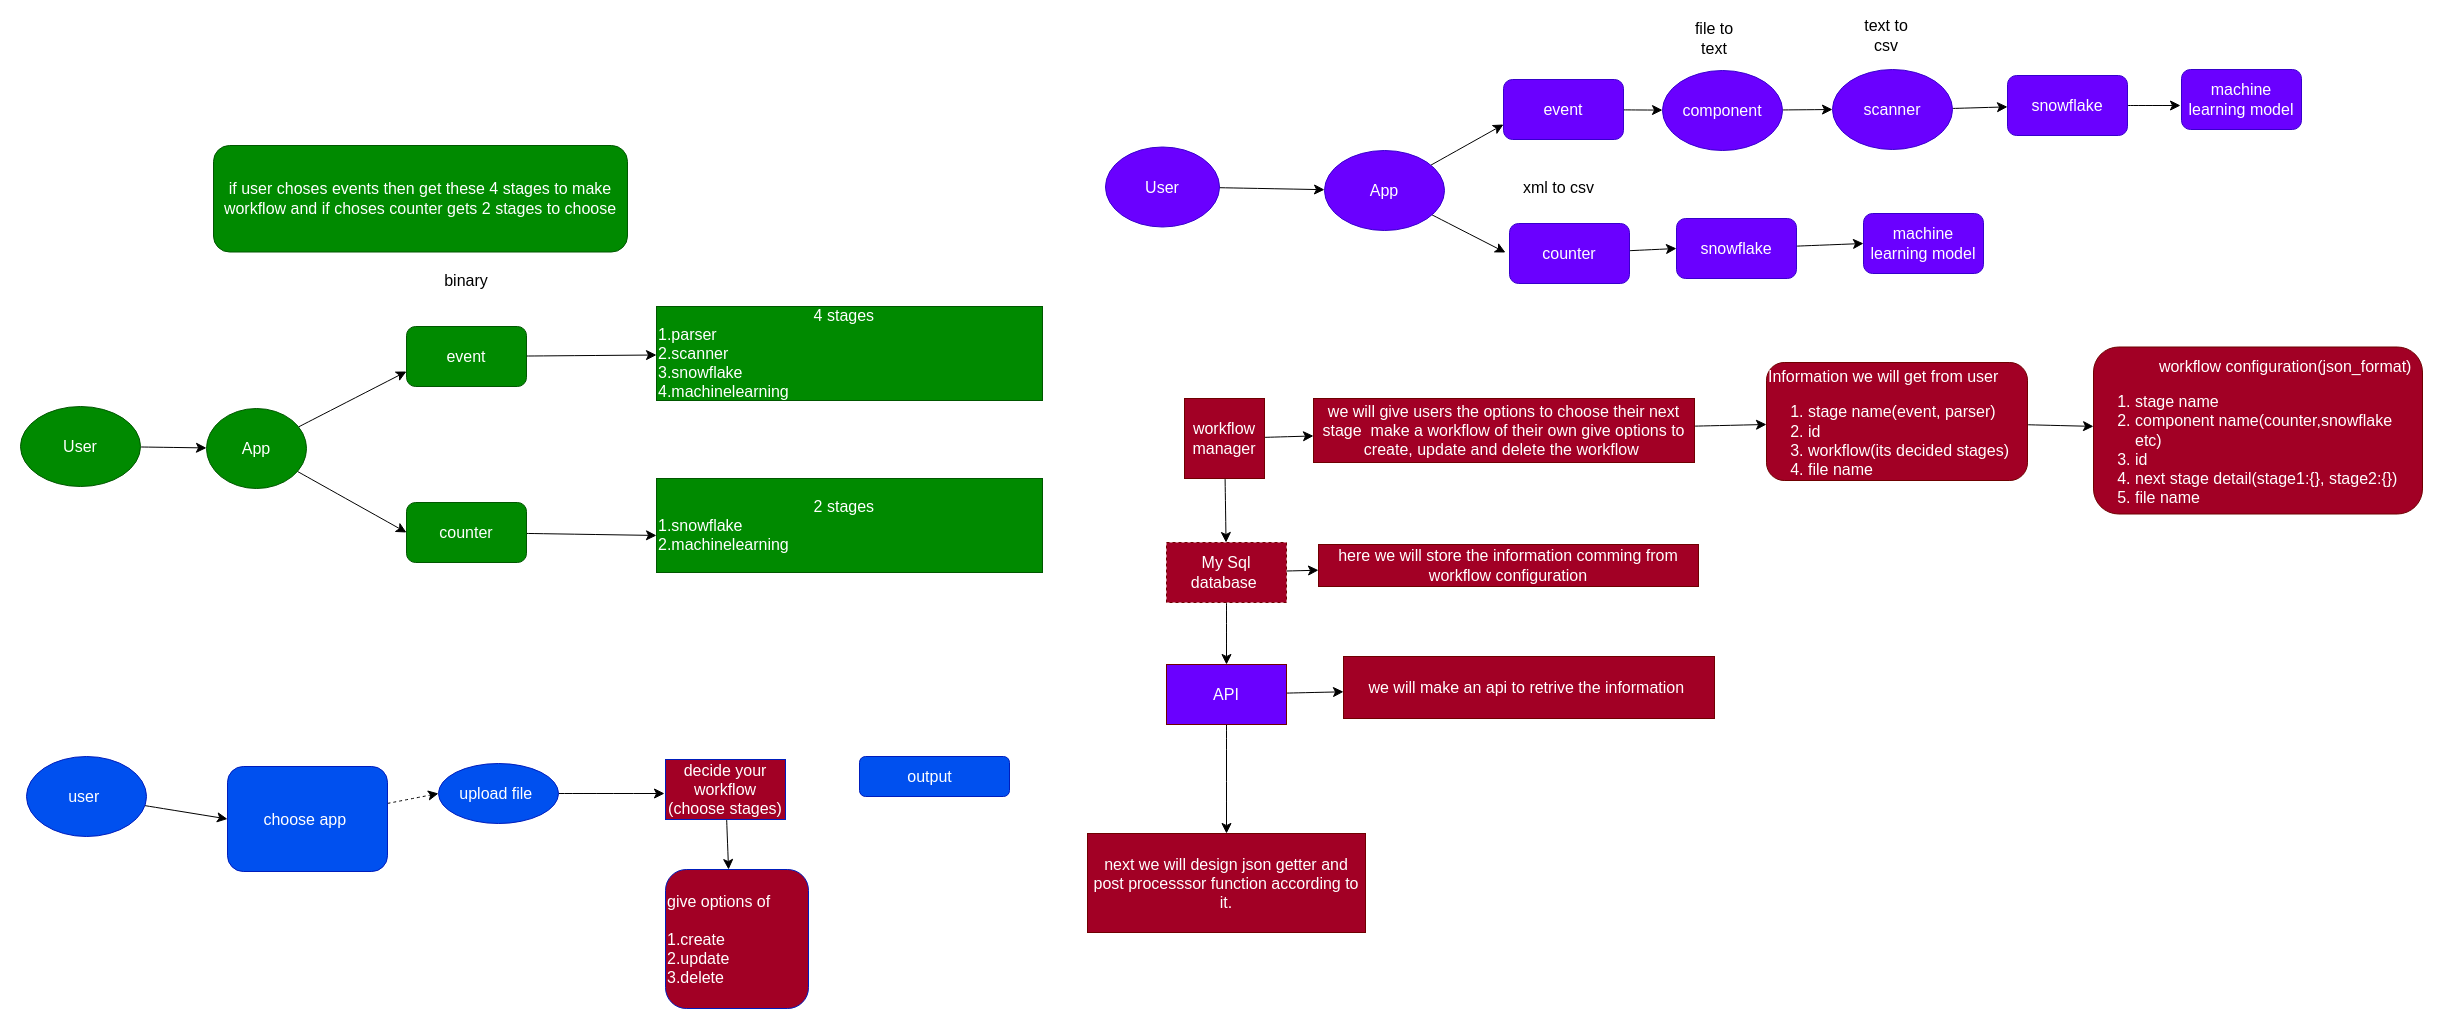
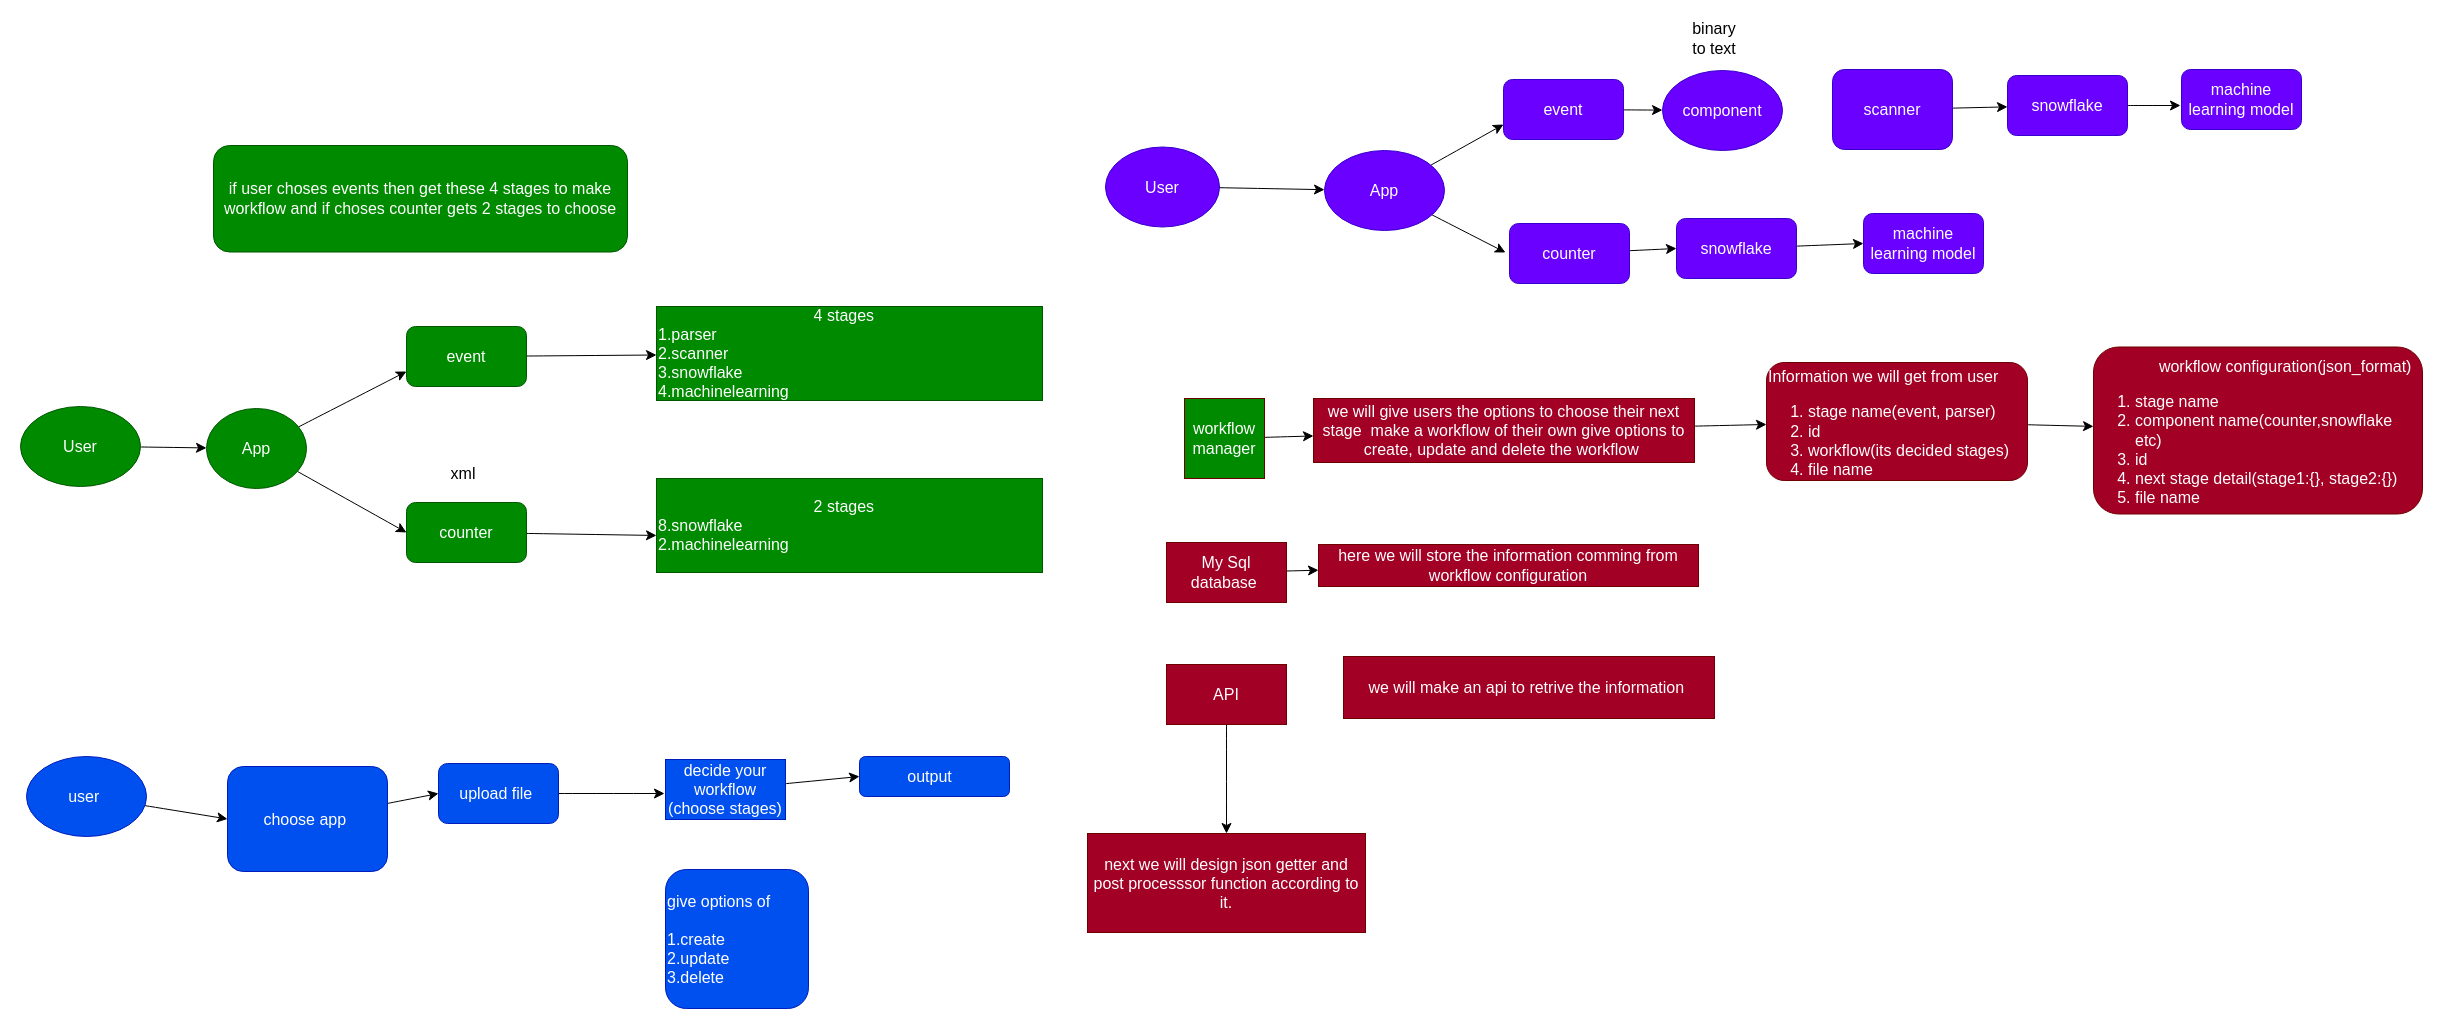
node "text to csv": removed
node "file to text": label "file to text" -> "binary to text"
edge "component" -> "scanner": removed
node "scanner": shape ellipse -> rounded rectangle
node "xml to csv": removed
node "binary": removed
node "workflow manager": fillcolor #a20025 -> #008a00
node "xml": added
edge "workflow manager" -> "My Sql database": removed
node "2 stages 1.snowflake 2.machinelearning": label "2 stages 1.snowflake 2.machinelearning" -> "2 stages 8.snowflake 2.machinelearning"
node "My Sql database": style dashed -> solid
edge "My Sql database" -> "API": removed
edge "API" -> "we will make an api to retrive the information": removed
node "API": fillcolor #6a00ff -> #a20025
edge "decide your workflow (choose stages)" -> "output": added
node "decide your workflow (choose stages)": fillcolor #a20025 -> #0050ef
node "upload file": shape ellipse -> rounded rectangle
edge "choose app" -> "upload file": style dashed -> solid
edge "decide your workflow (choose stages)" -> "give options of 1.create 2.update 3.delete": removed
node "give options of 1.create 2.update 3.delete": fillcolor #a20025 -> #0050ef
